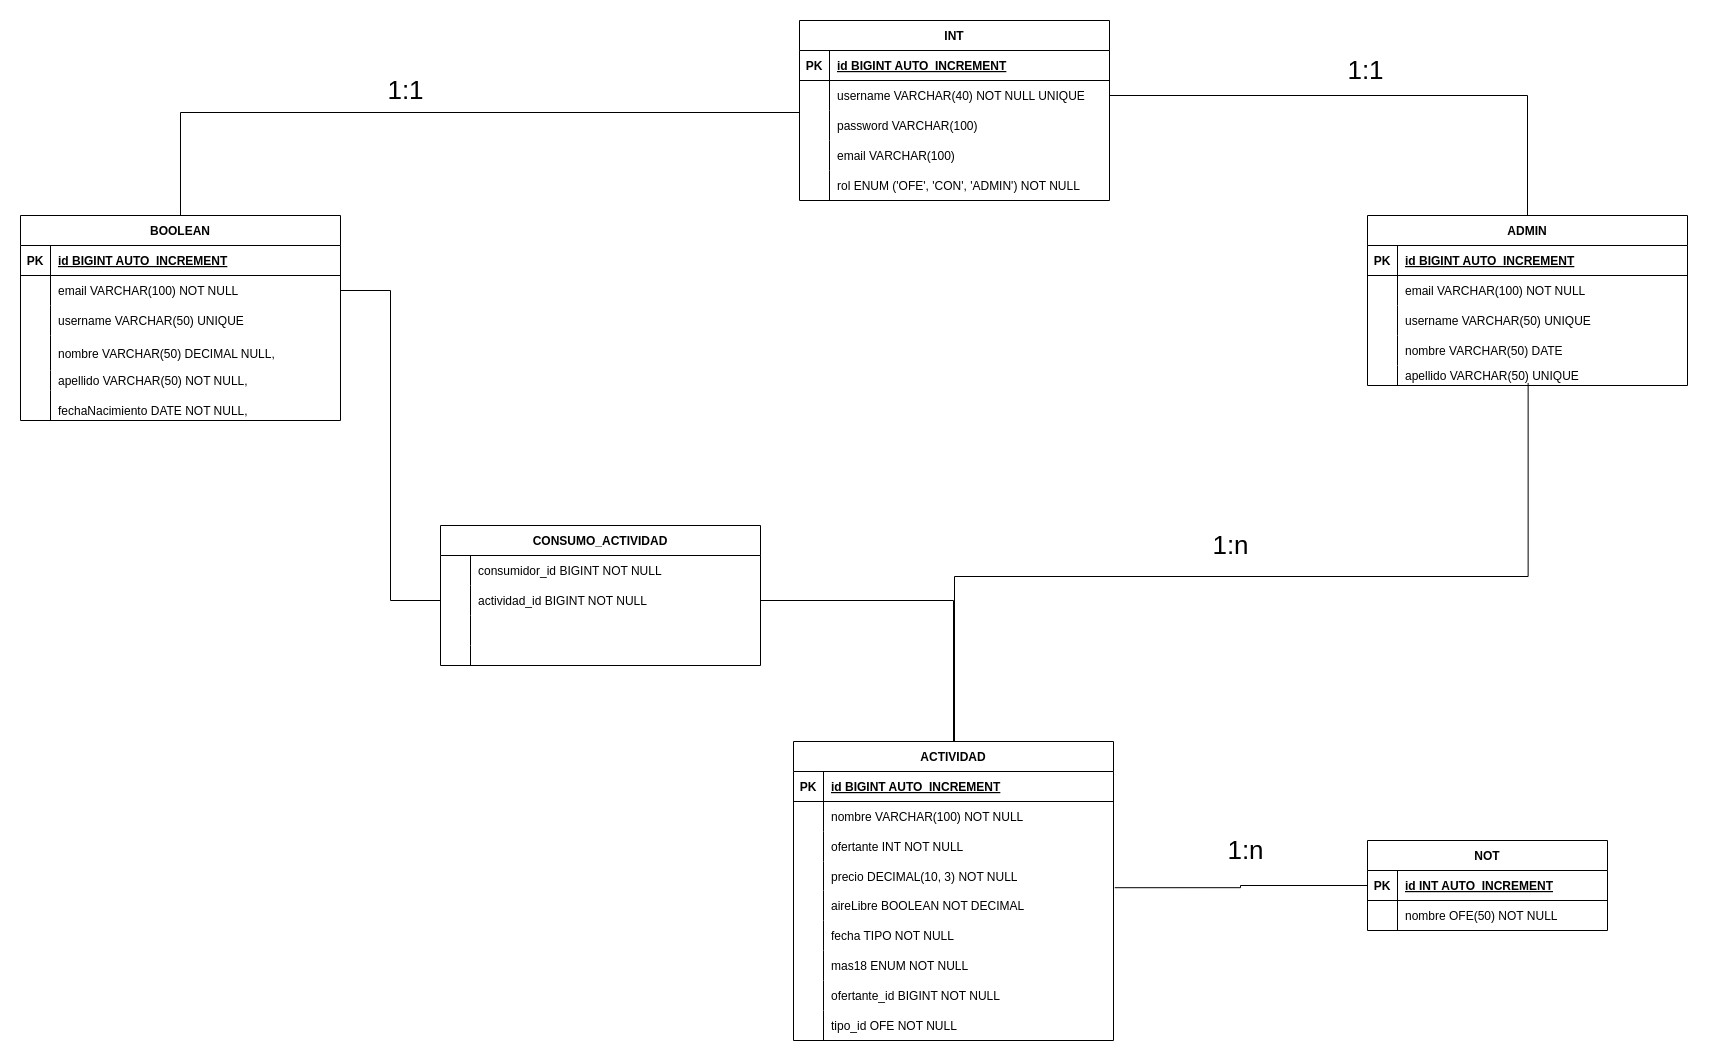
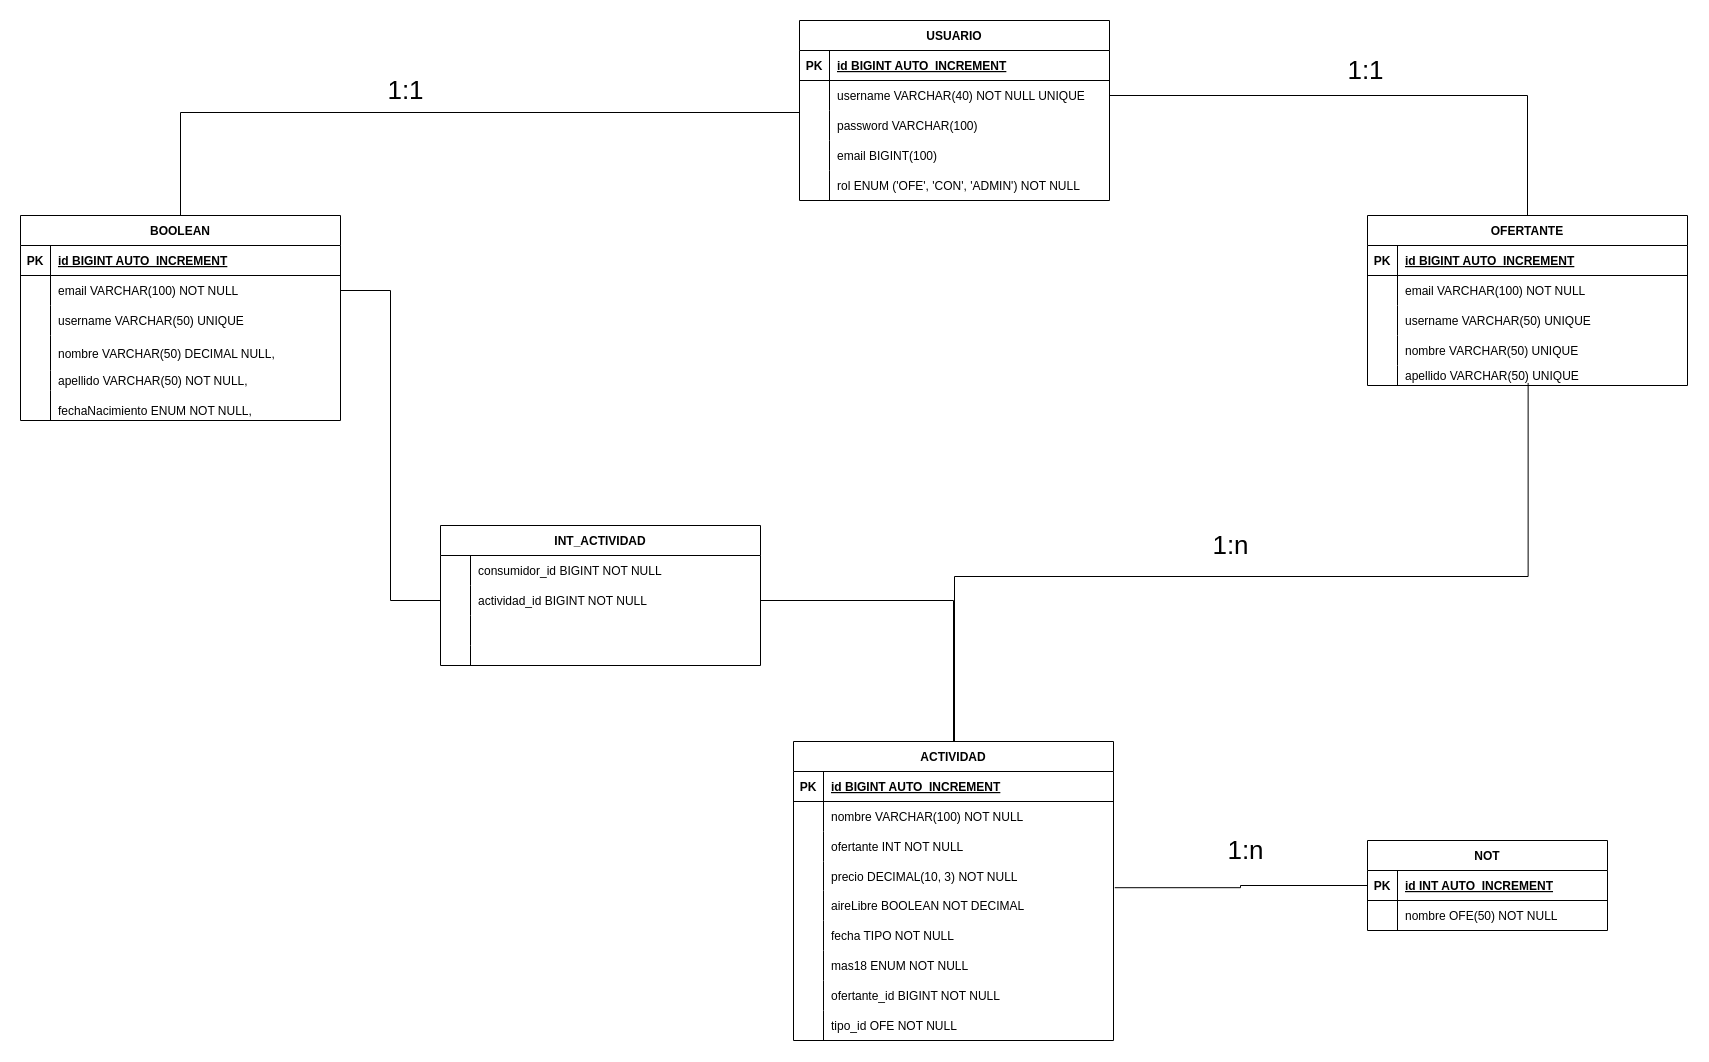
node "INT": label "INT" -> "USUARIO"
node "email VARCHAR(100)": label "email VARCHAR(100)" -> "email BIGINT(100)"
node "ADMIN": label "ADMIN" -> "OFERTANTE"
node "nombre VARCHAR(50) DATE": label "nombre VARCHAR(50) DATE" -> "nombre VARCHAR(50) UNIQUE"
node "fechaNacimiento DATE NOT NULL,": label "fechaNacimiento DATE NOT NULL," -> "fechaNacimiento ENUM NOT NULL,"
node "CONSUMO_ACTIVIDAD": label "CONSUMO_ACTIVIDAD" -> "INT_ACTIVIDAD"
